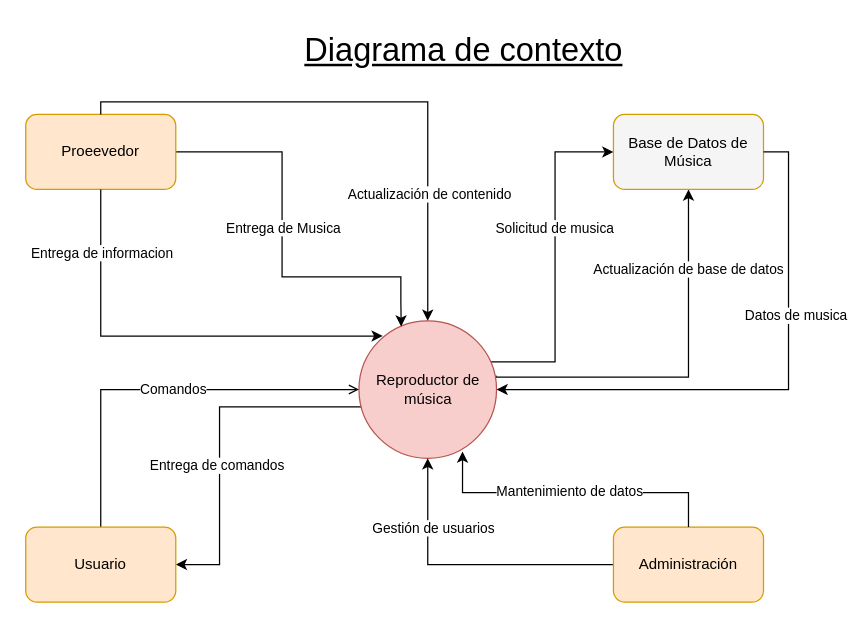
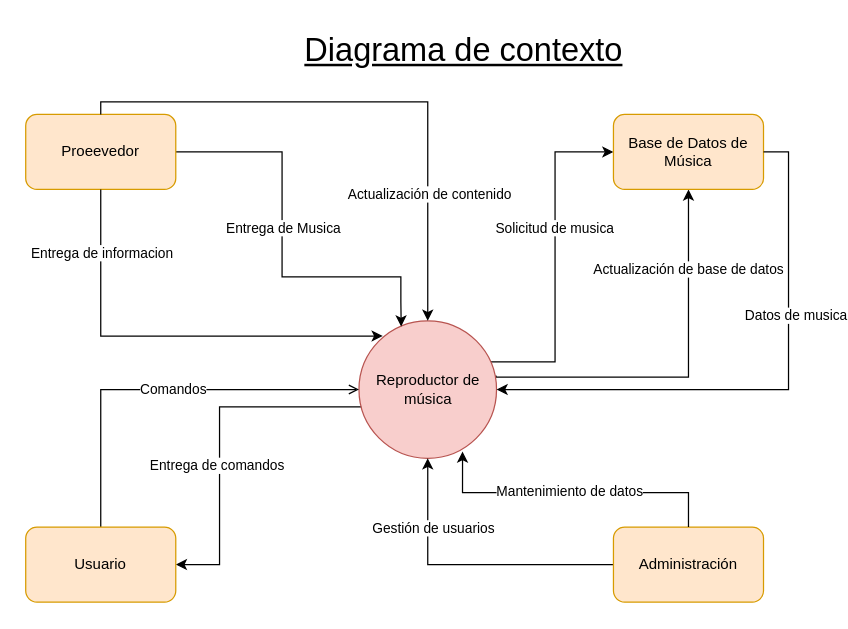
node "Base de Datos de Música": fillcolor #f5f5f5 -> #ffe6cc
